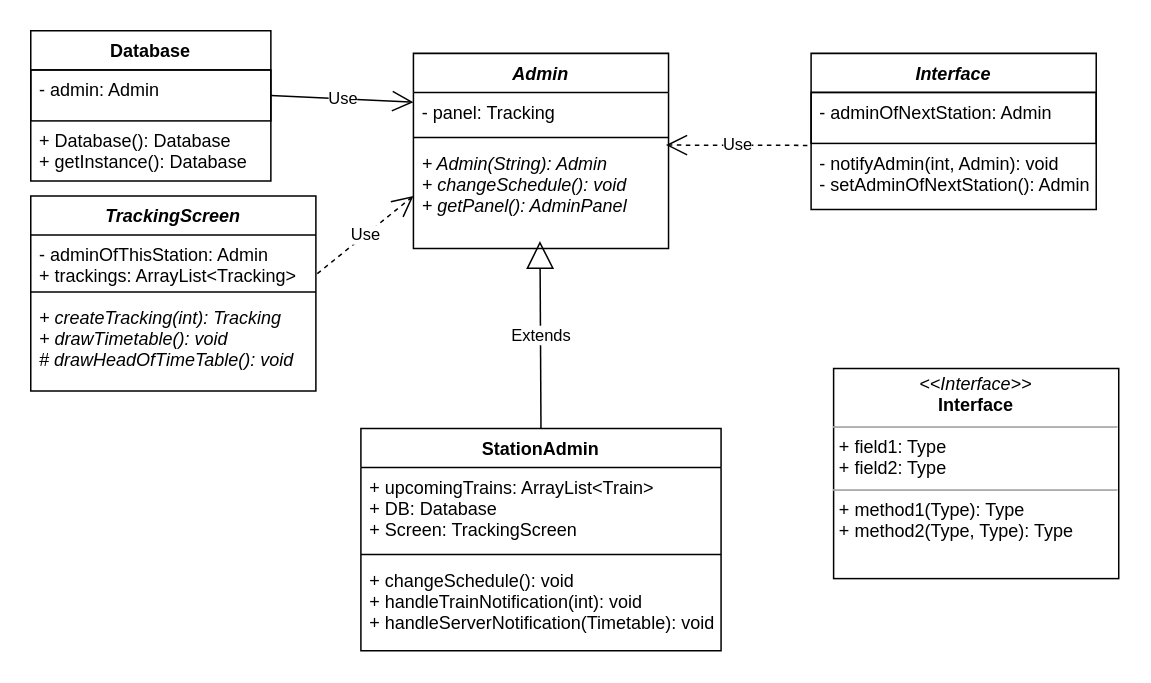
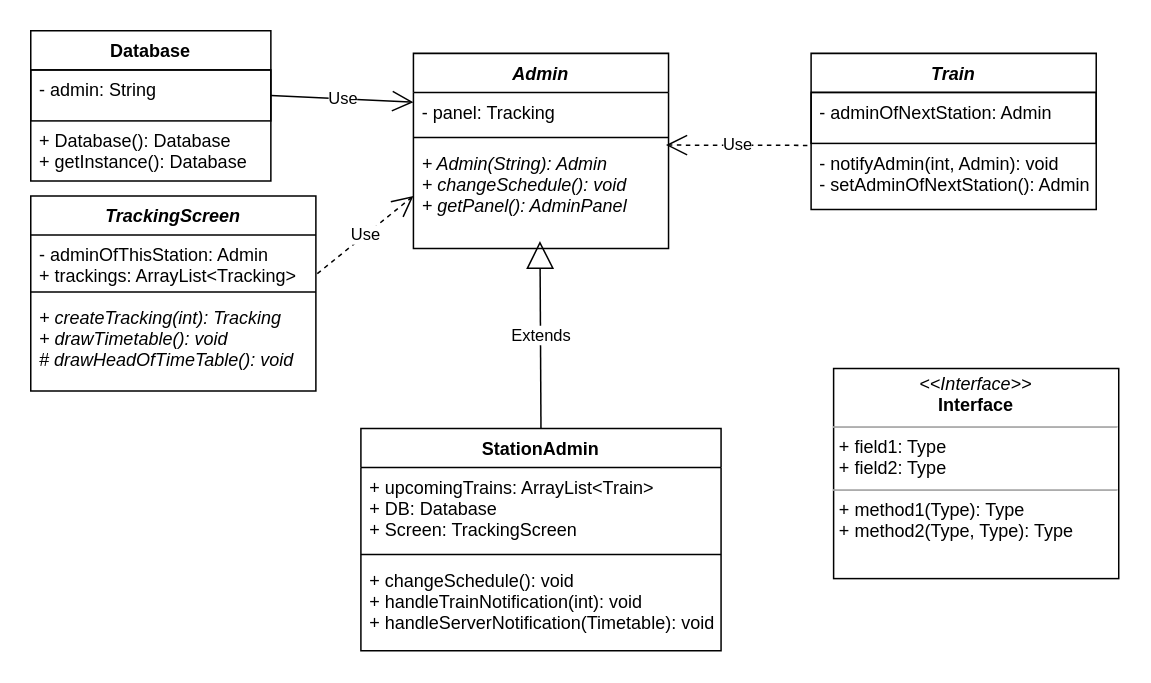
node "Interface": label "Interface" -> "Train"
node "- admin: Admin": label "- admin: Admin" -> "- admin: String"
